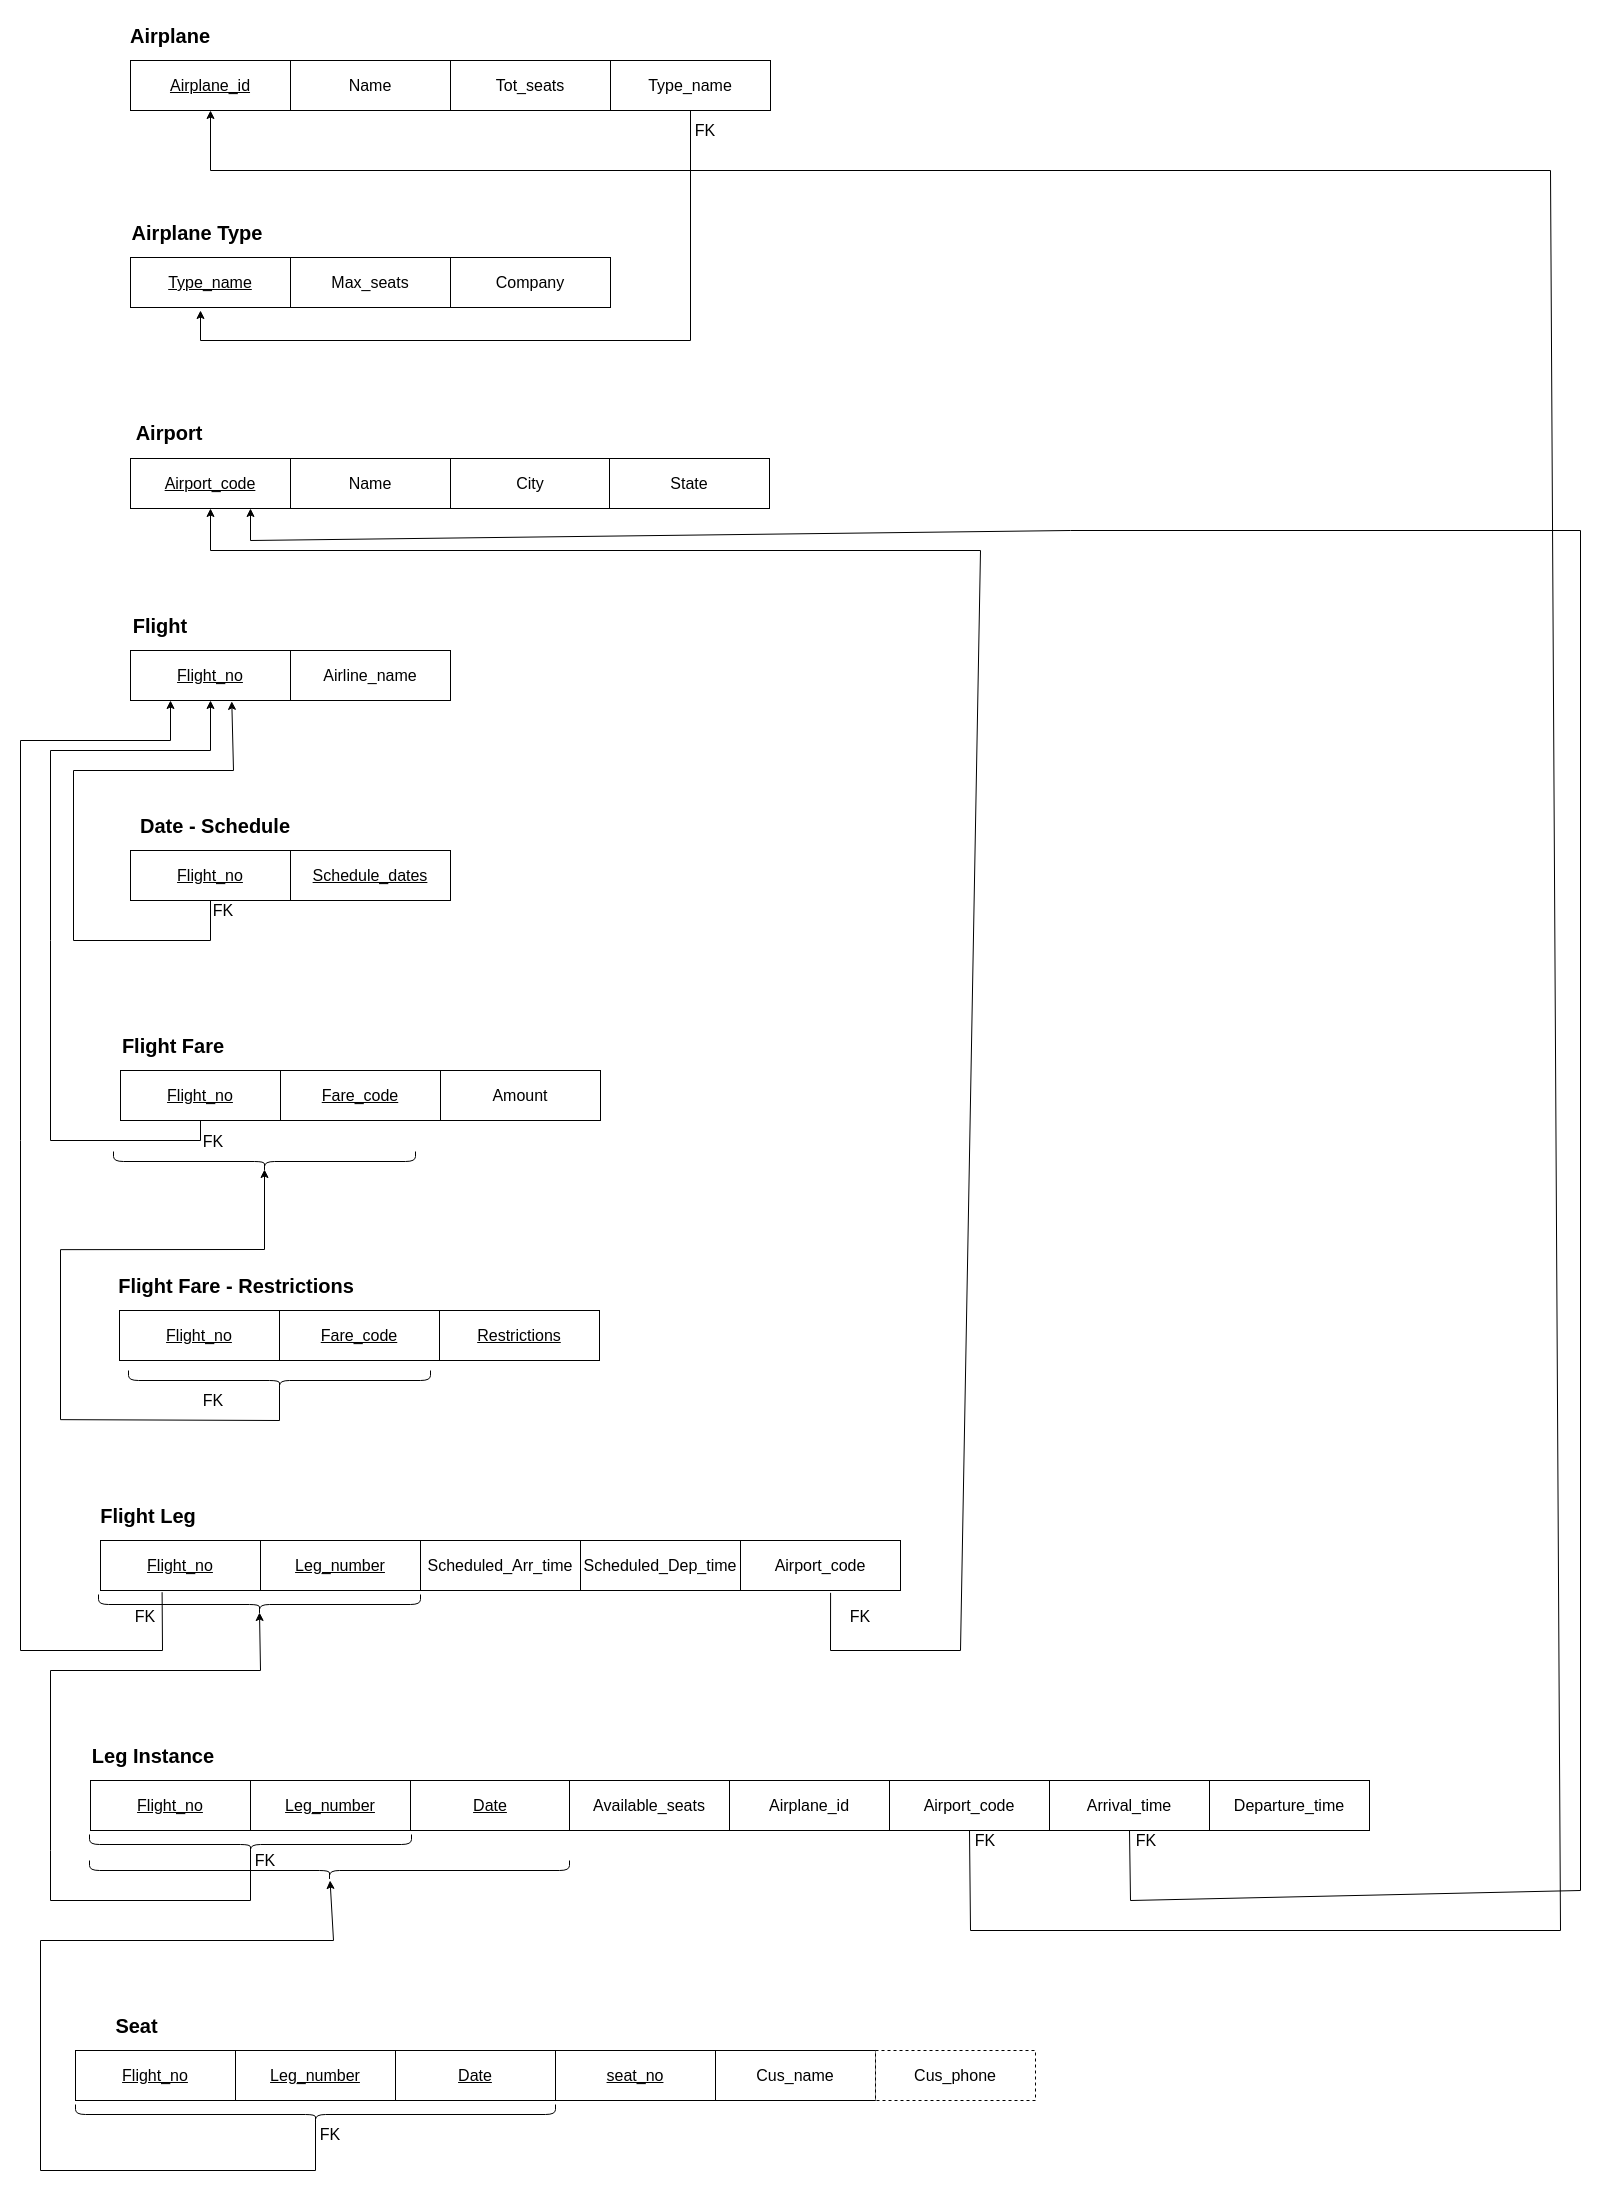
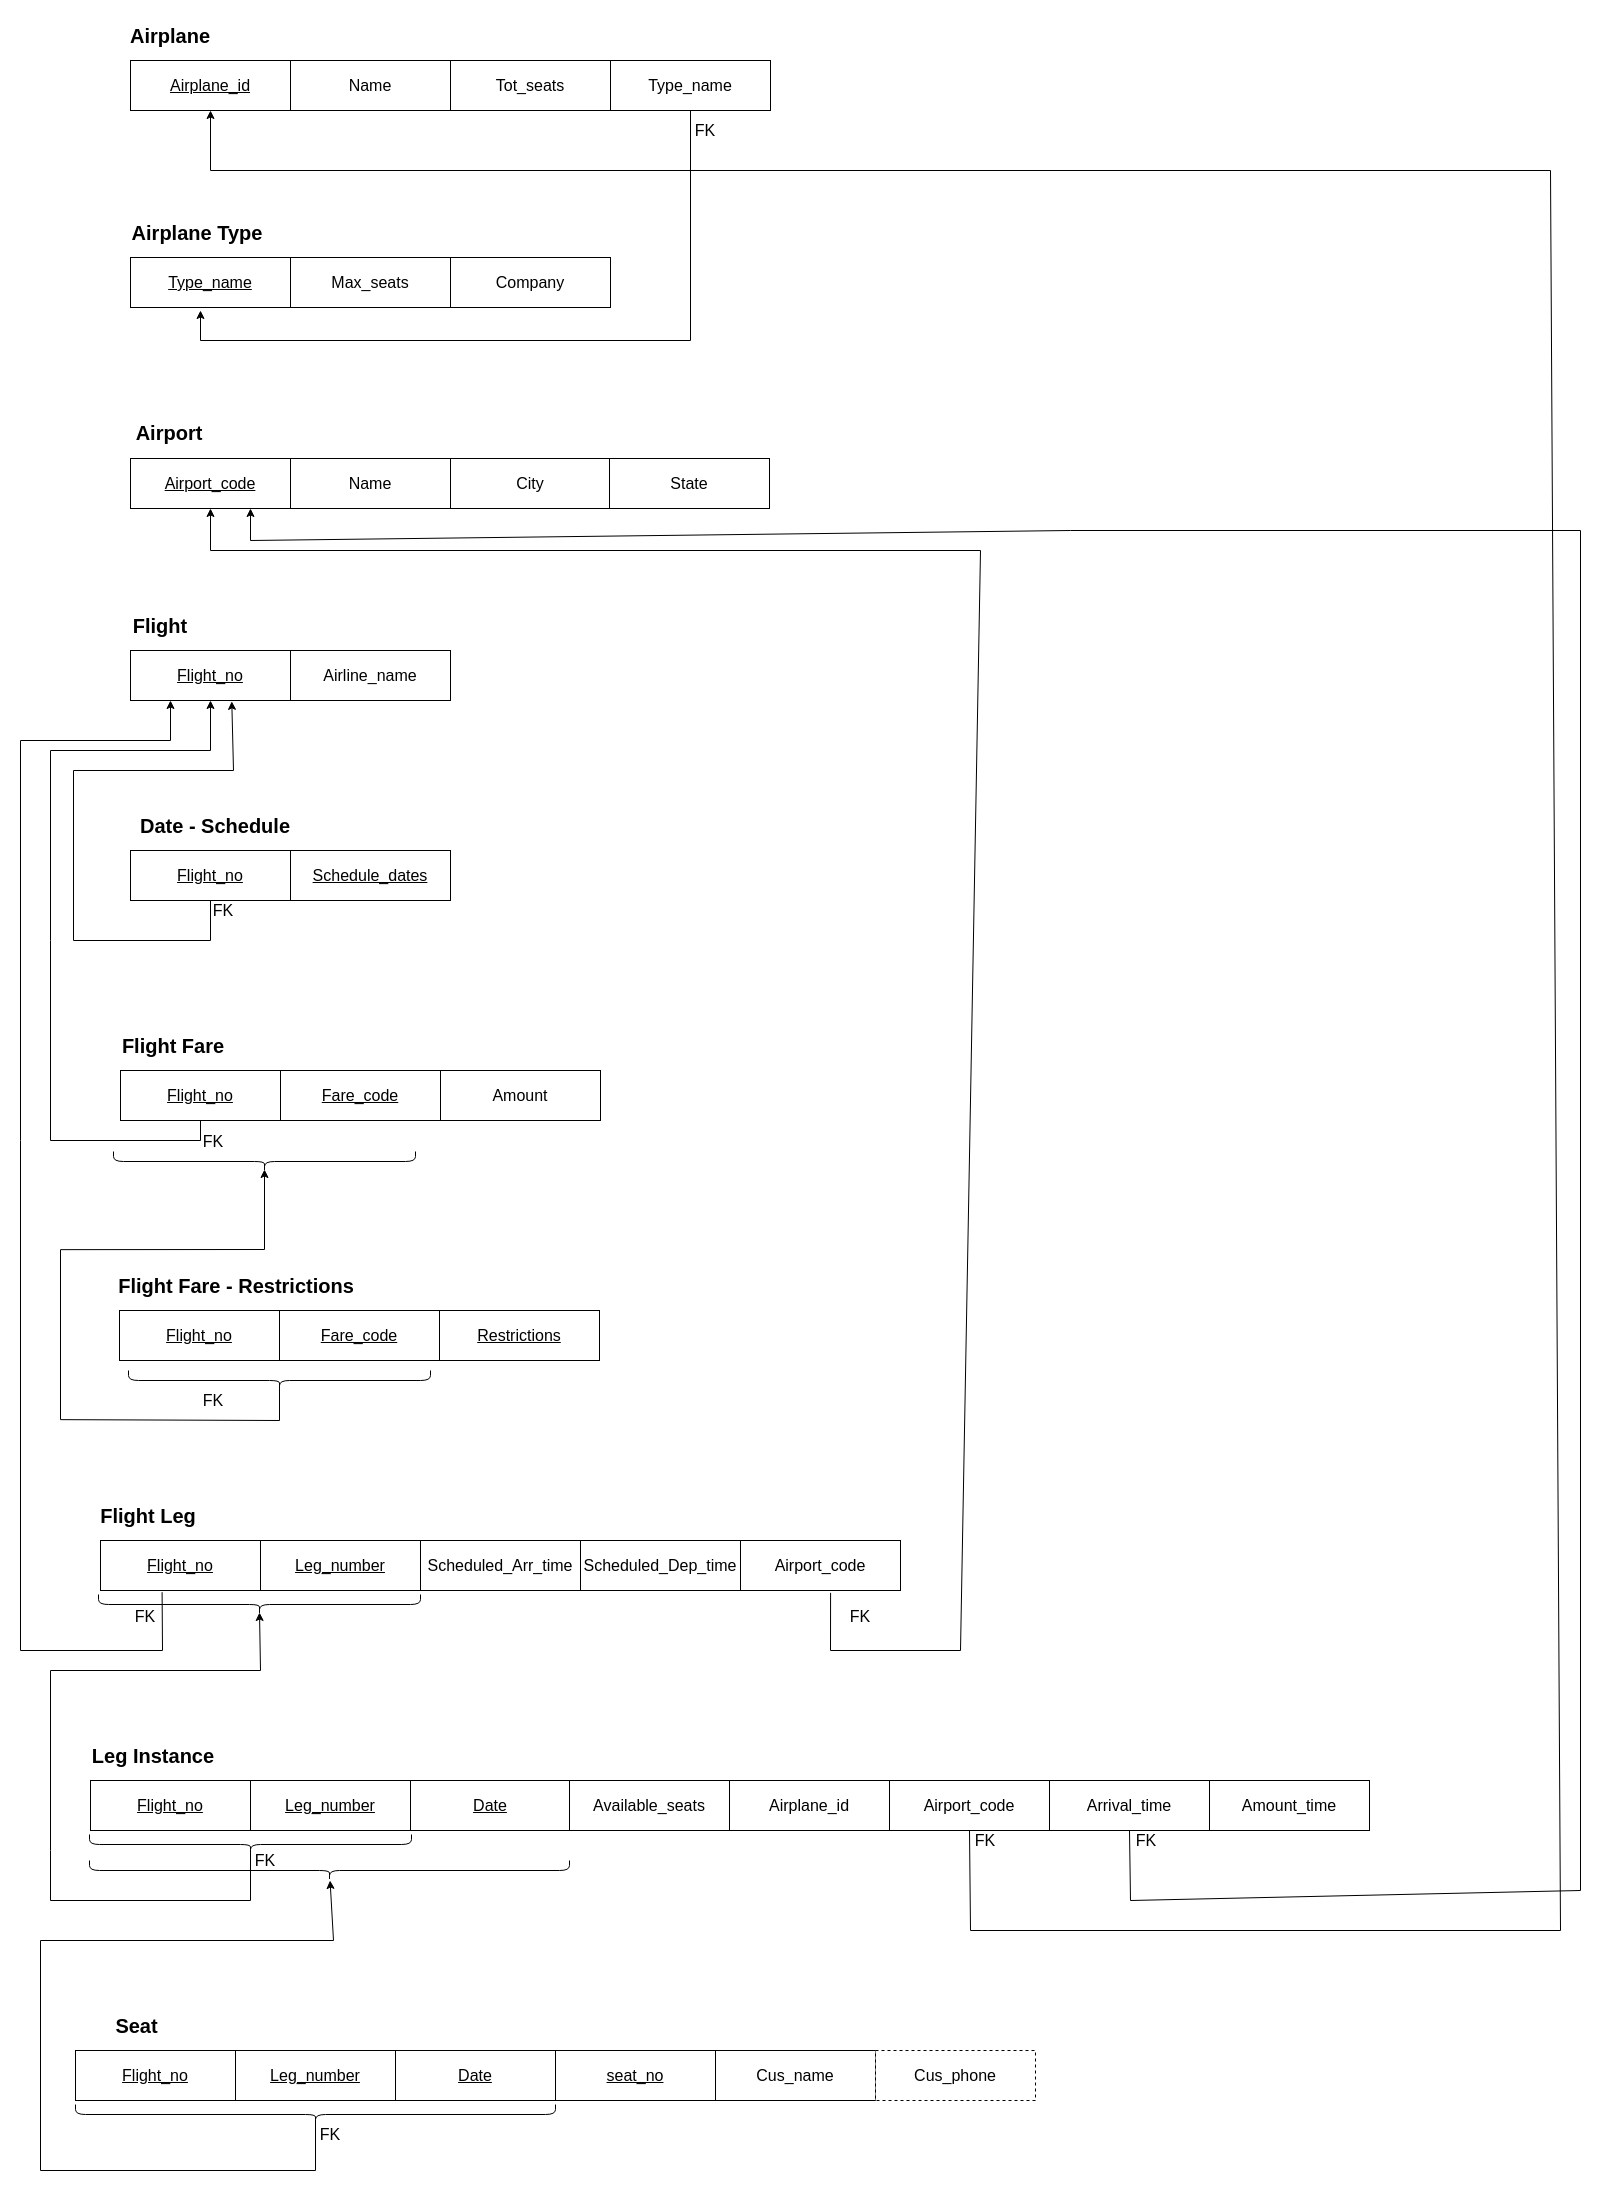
node "Departure_time": label "Departure_time" -> "Amount_time"
